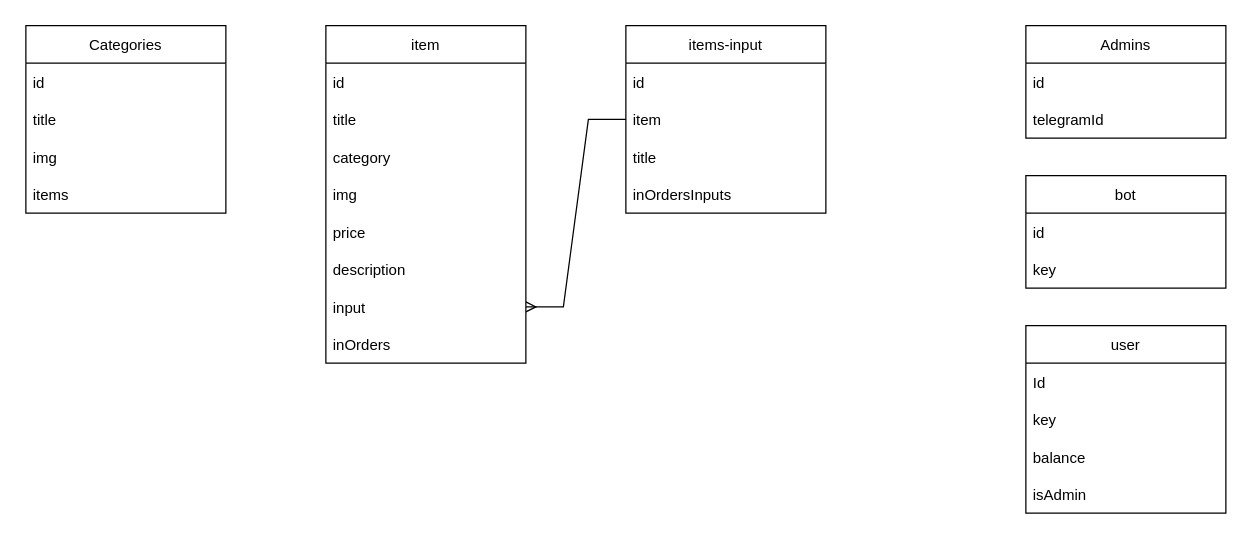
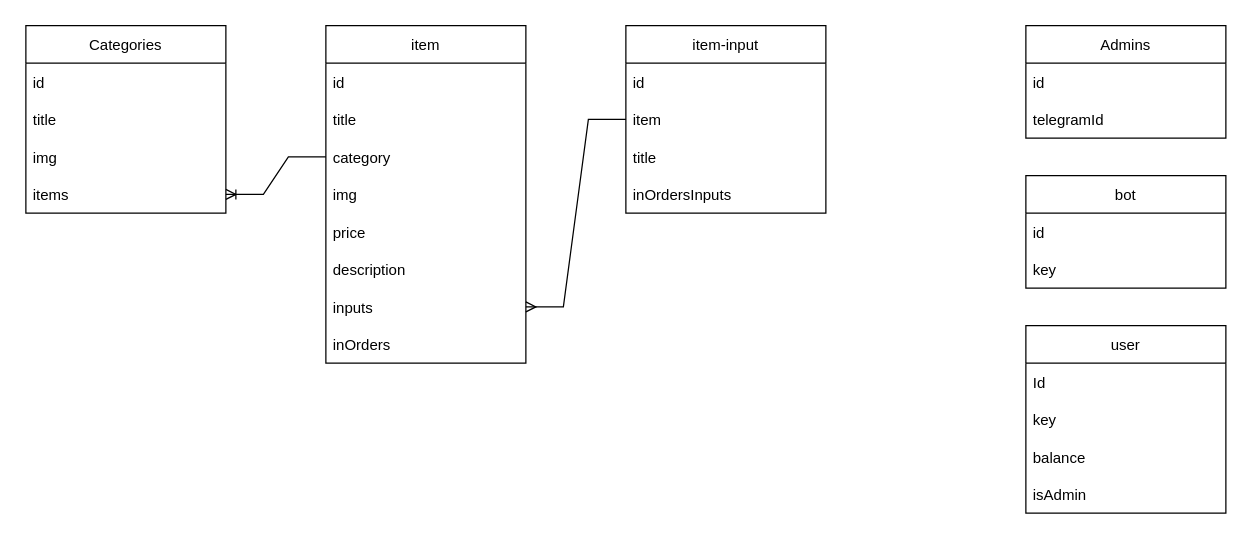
node "items-input": label "items-input" -> "item-input"
edge "category" -> "items": added
node "input": label "input" -> "inputs"
